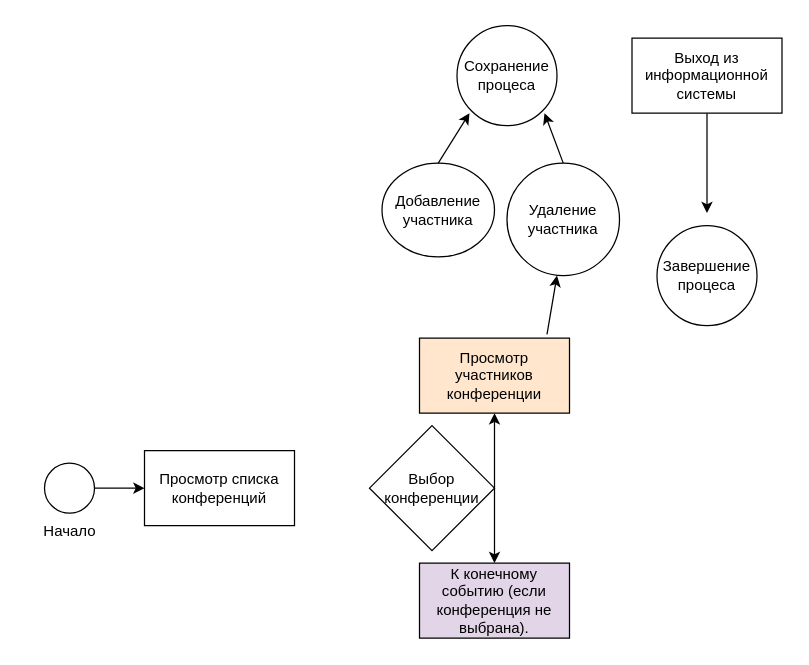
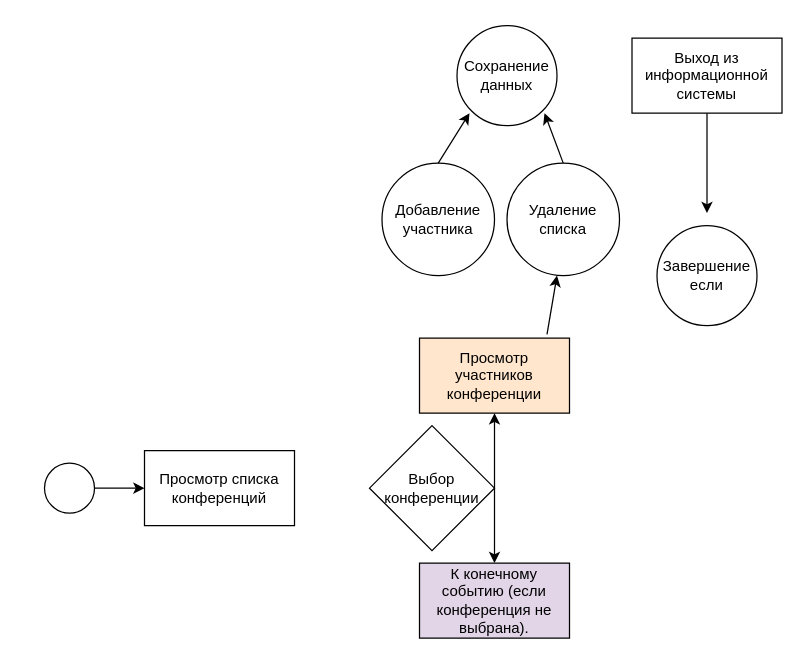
node "Сохранение процеса": label "Сохранение процеса" -> "Сохранение данных"
node "Добавление участника": size 113x94 -> 113x113
node "Удаление участника": label "Удаление участника" -> "Удаление списка"
node "Завершение процеса": label "Завершение процеса" -> "Завершение если"
node "Начало": removed
